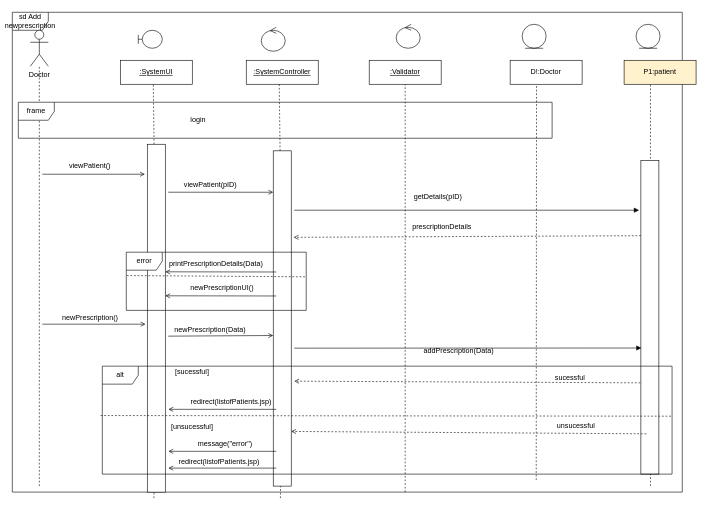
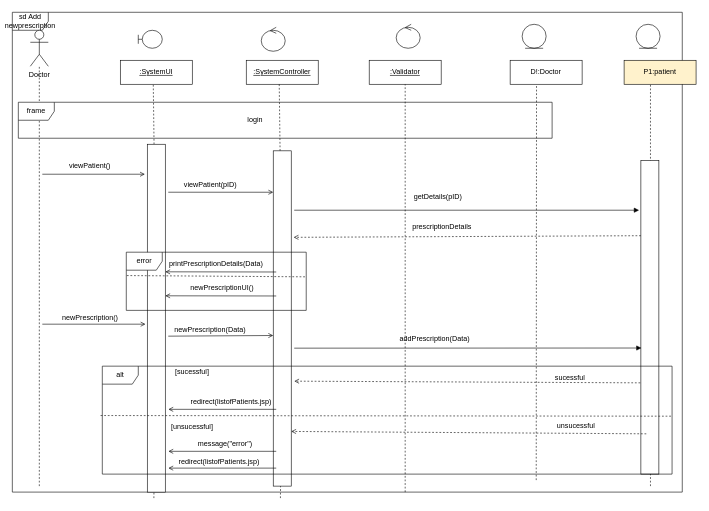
node "login": moved (198, 120) -> (255, 120)
node "addPrescription(Data)": moved (459, 351) -> (435, 339)
